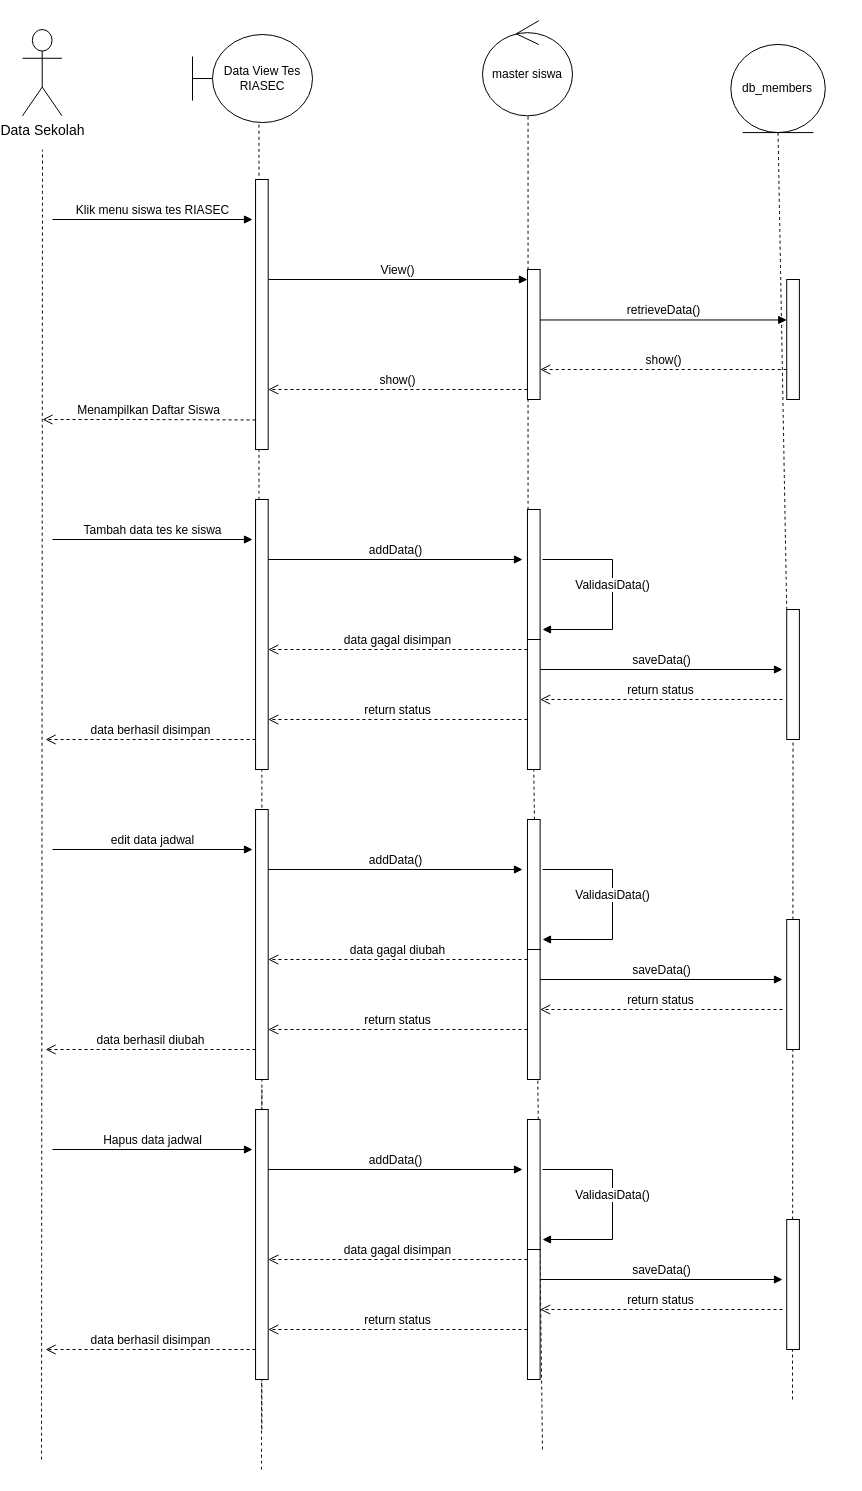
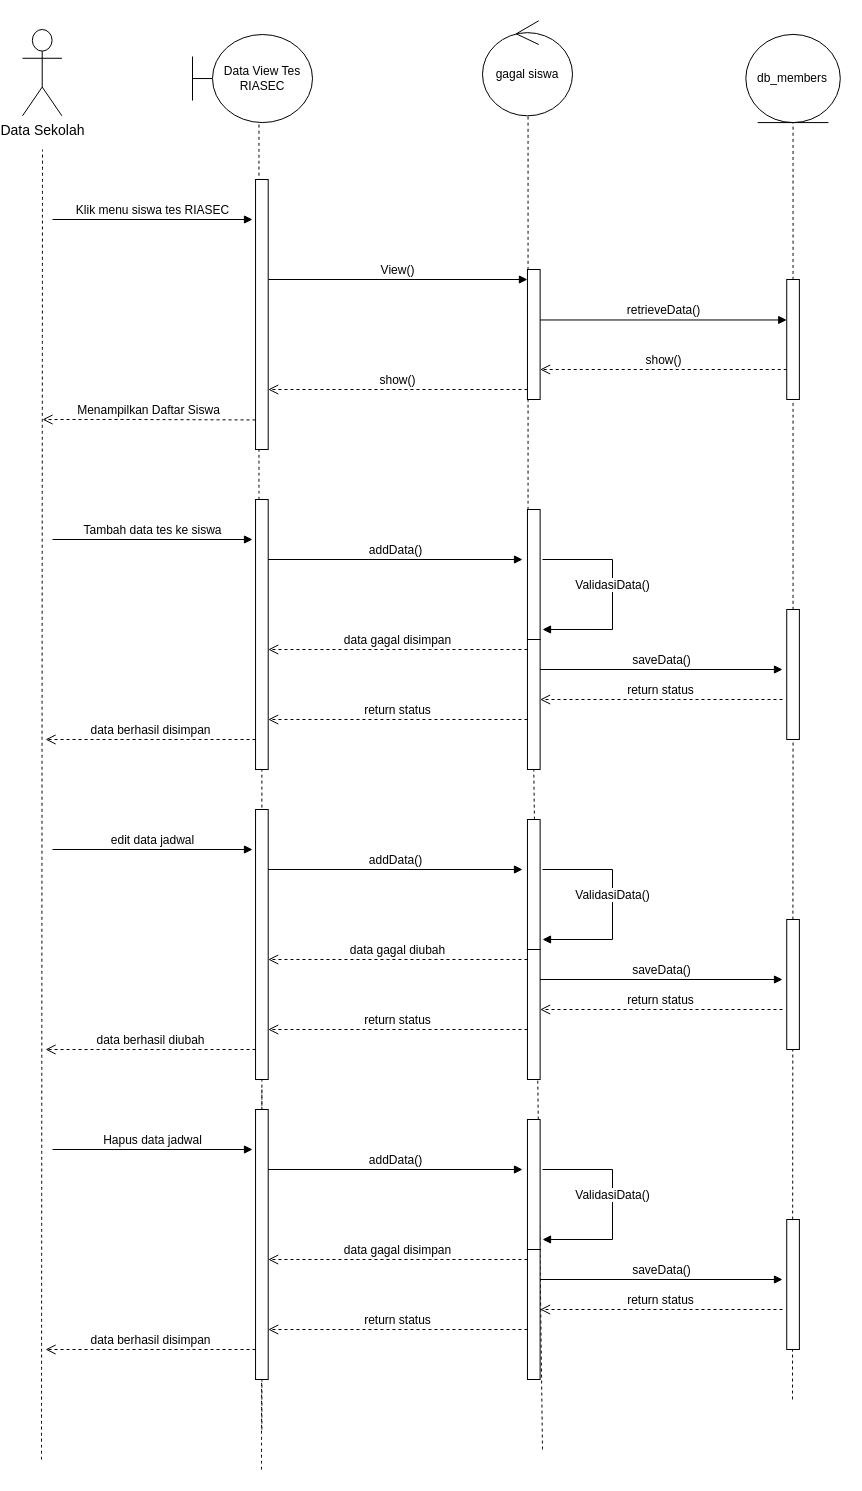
node "master siswa": label "master siswa" -> "gagal siswa"
node "db_members": moved (778, 89) -> (793, 79)
